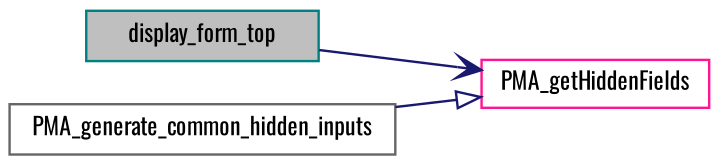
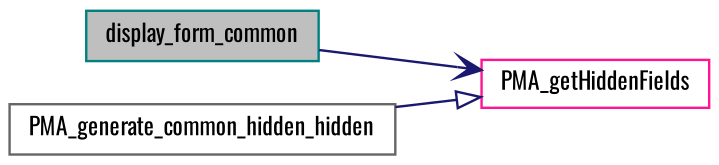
node "display_form_top": label "display_form_top" -> "display_form_common"
node "PMA_generate_common_hidden_inputs": label "PMA_generate_common_hidden_inputs" -> "PMA_generate_common_hidden_hidden"
